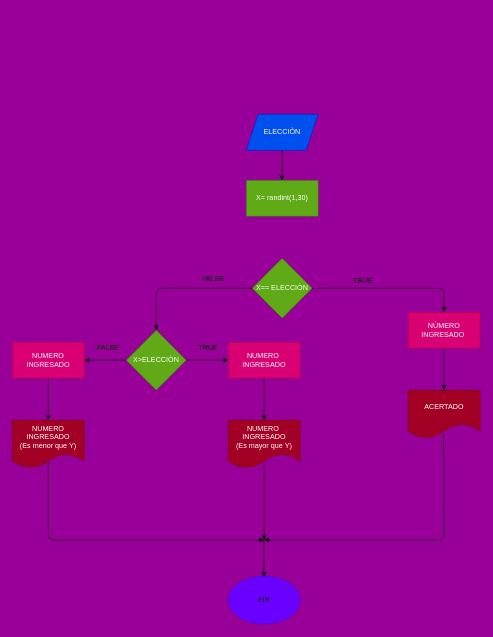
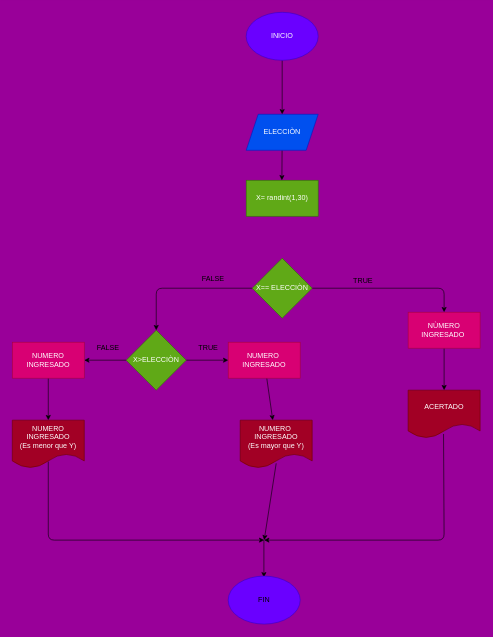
node "INICIO": added
edge "INICIO" -> "ELECCIÒN": added
node "NUMERO INGRESADO (Es mayor que Y)": moved (264, 444) -> (276, 444)
